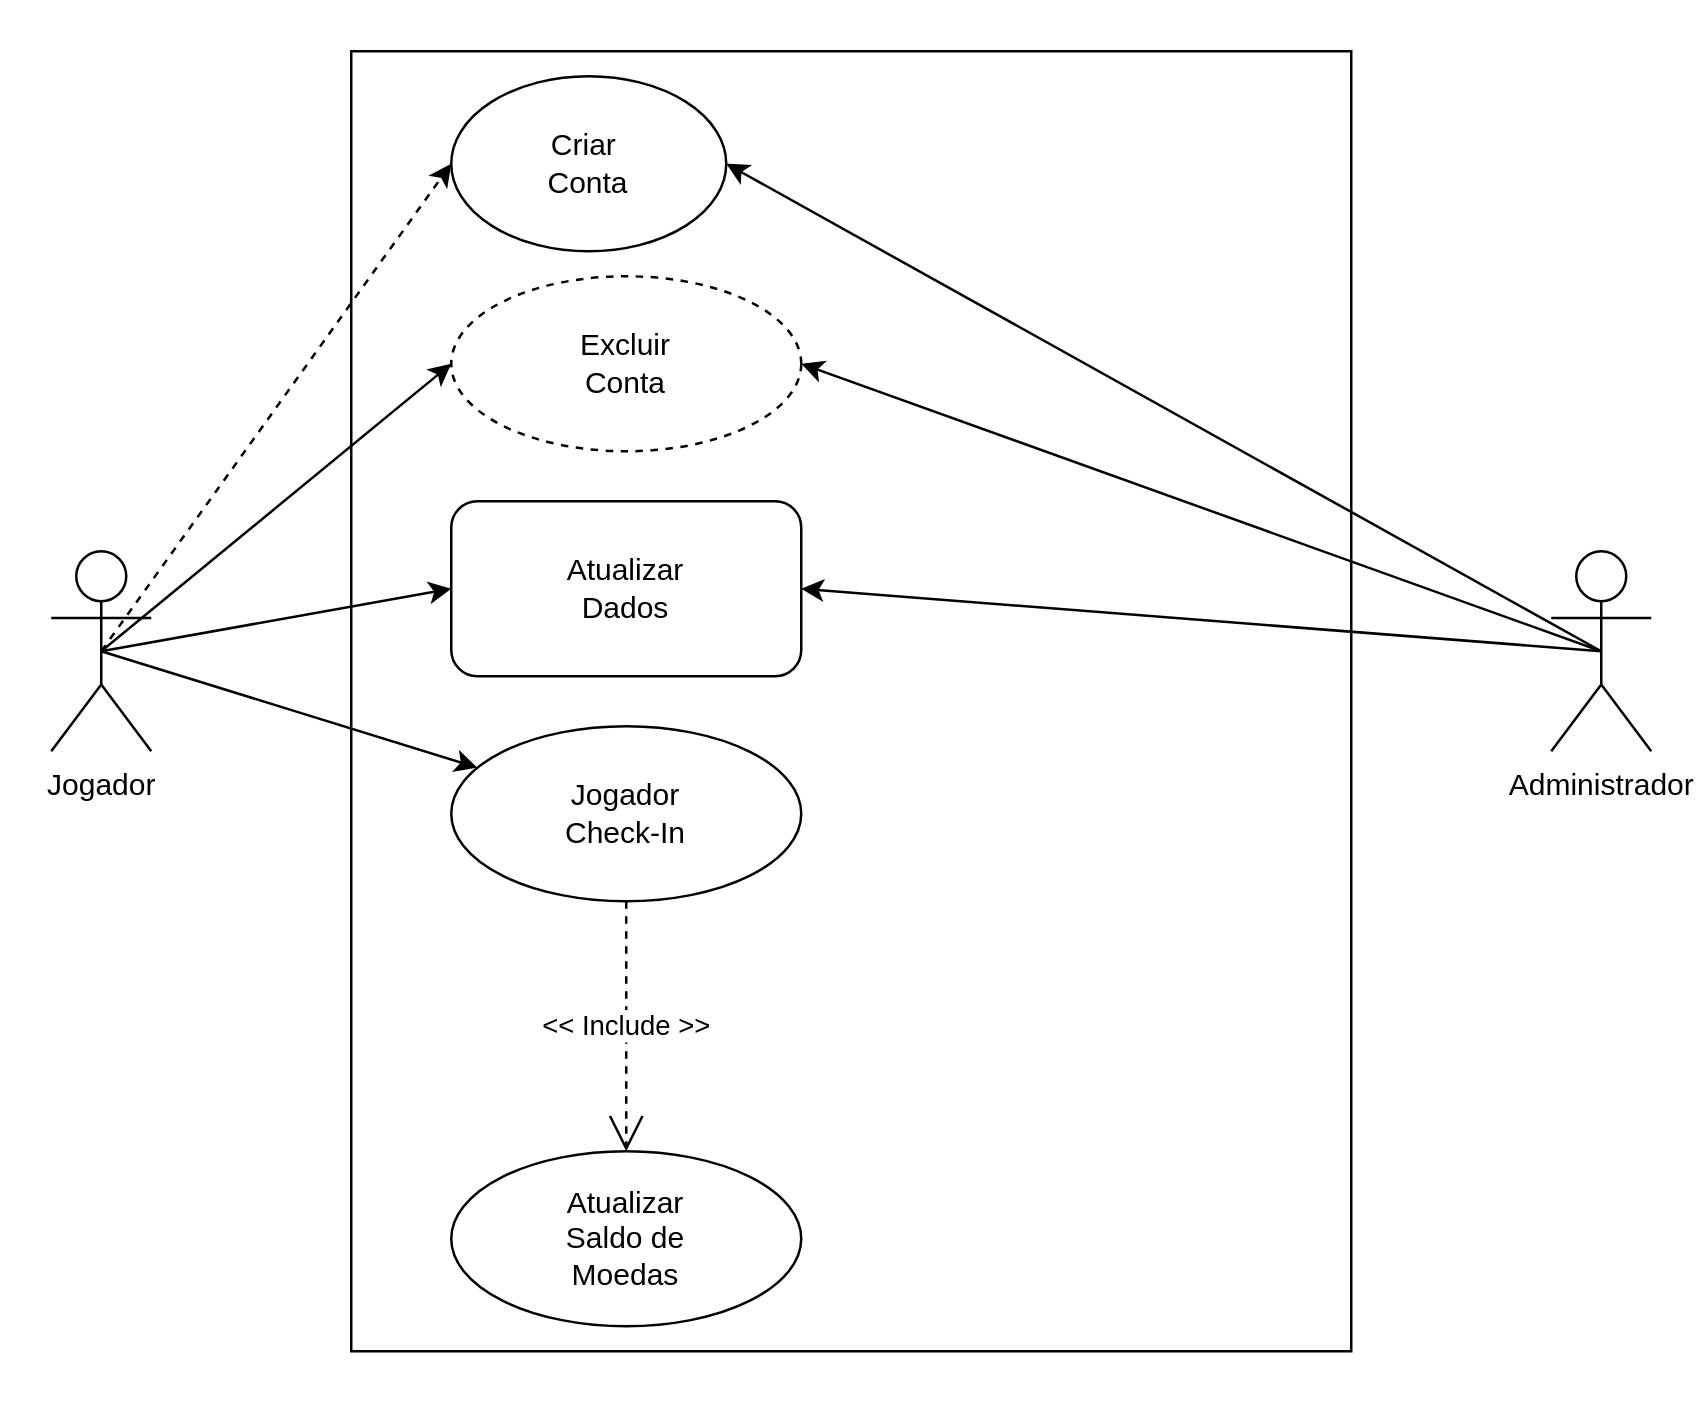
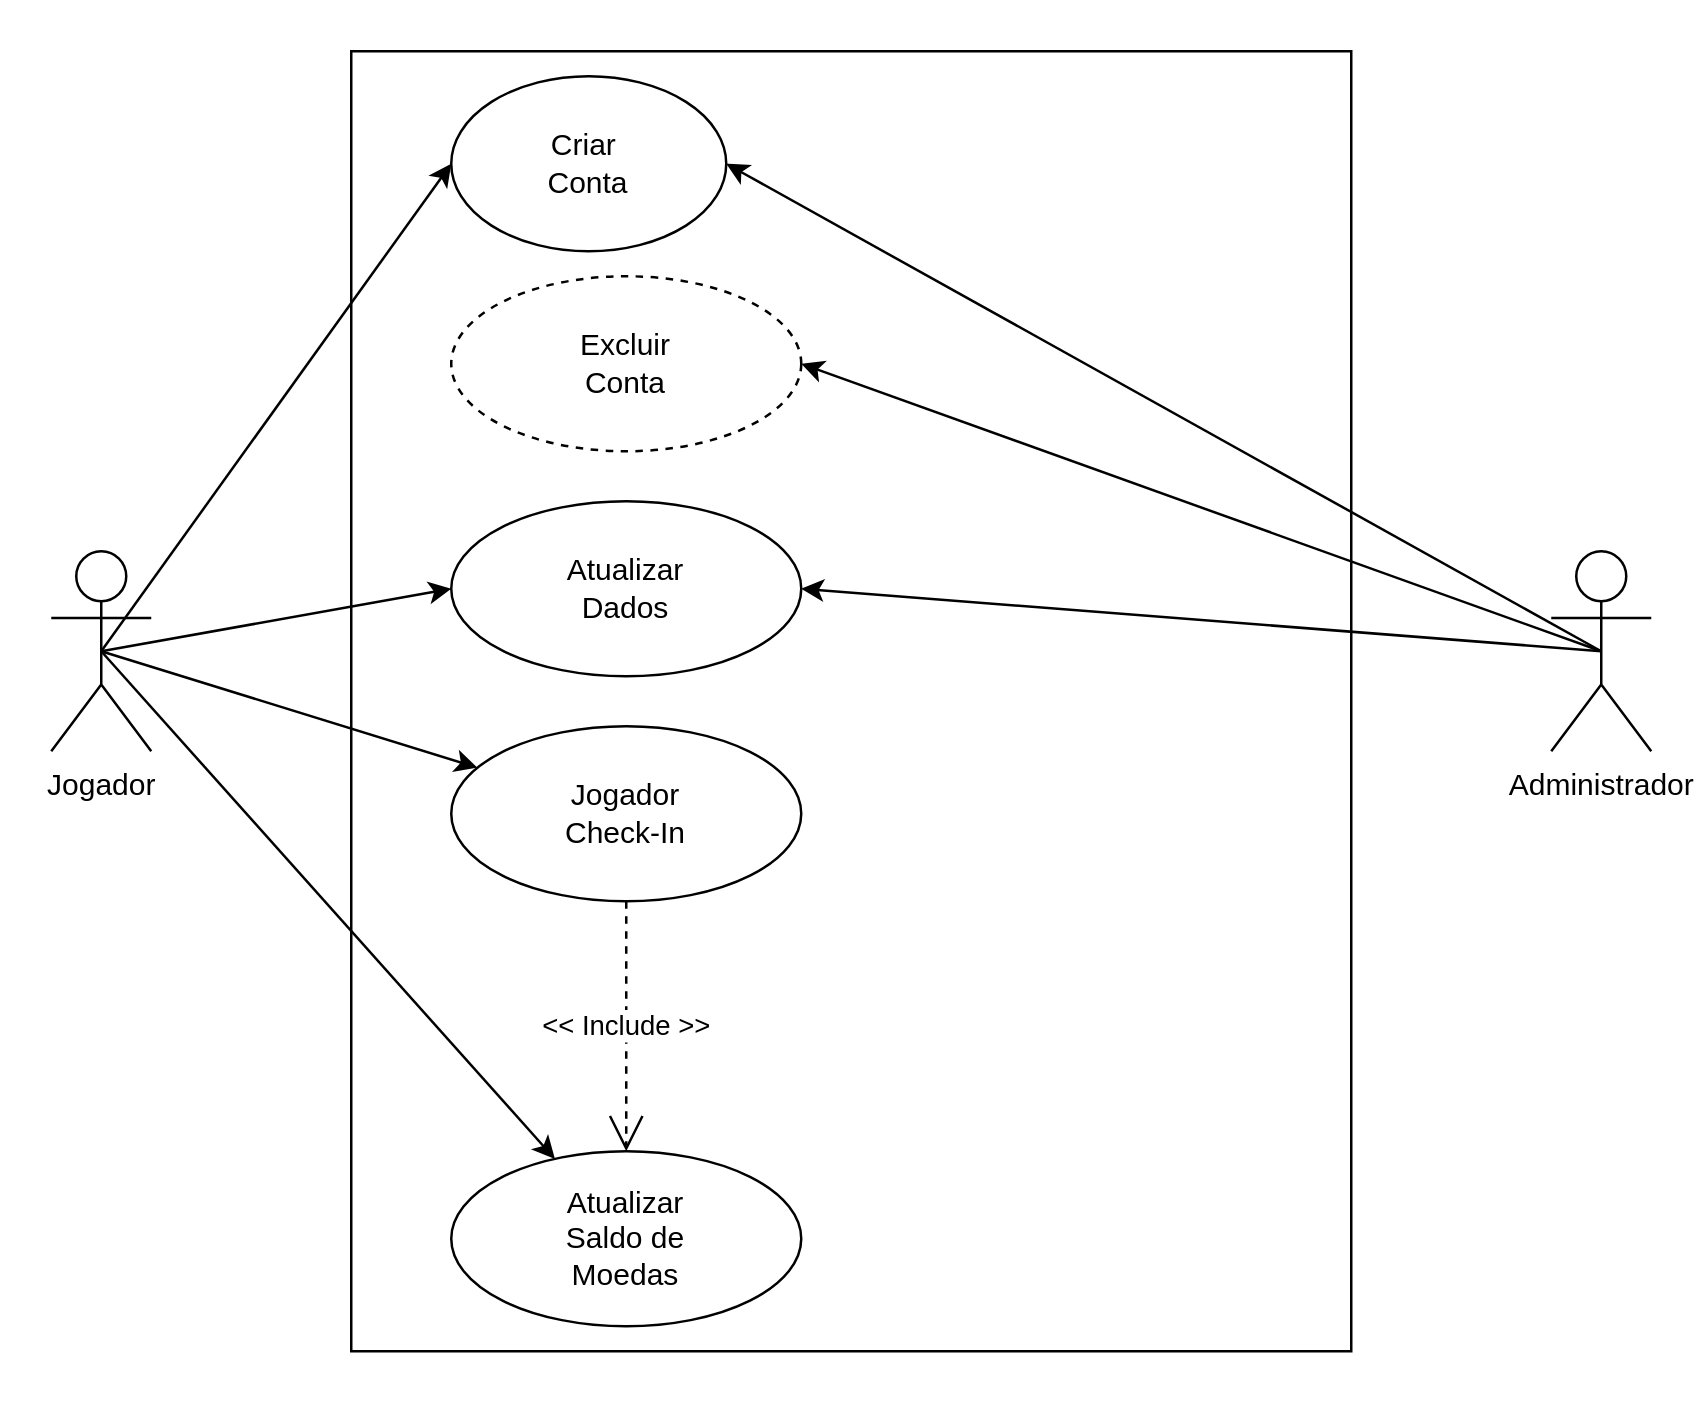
edge "Jogador" -> "Criar Conta": style dashed -> solid
edge "Jogador" -> "Excluir Conta": now "Jogador" -> "Atualizar Saldo de Moedas"
node "Atualizar Dados": shape rounded rectangle -> ellipse
